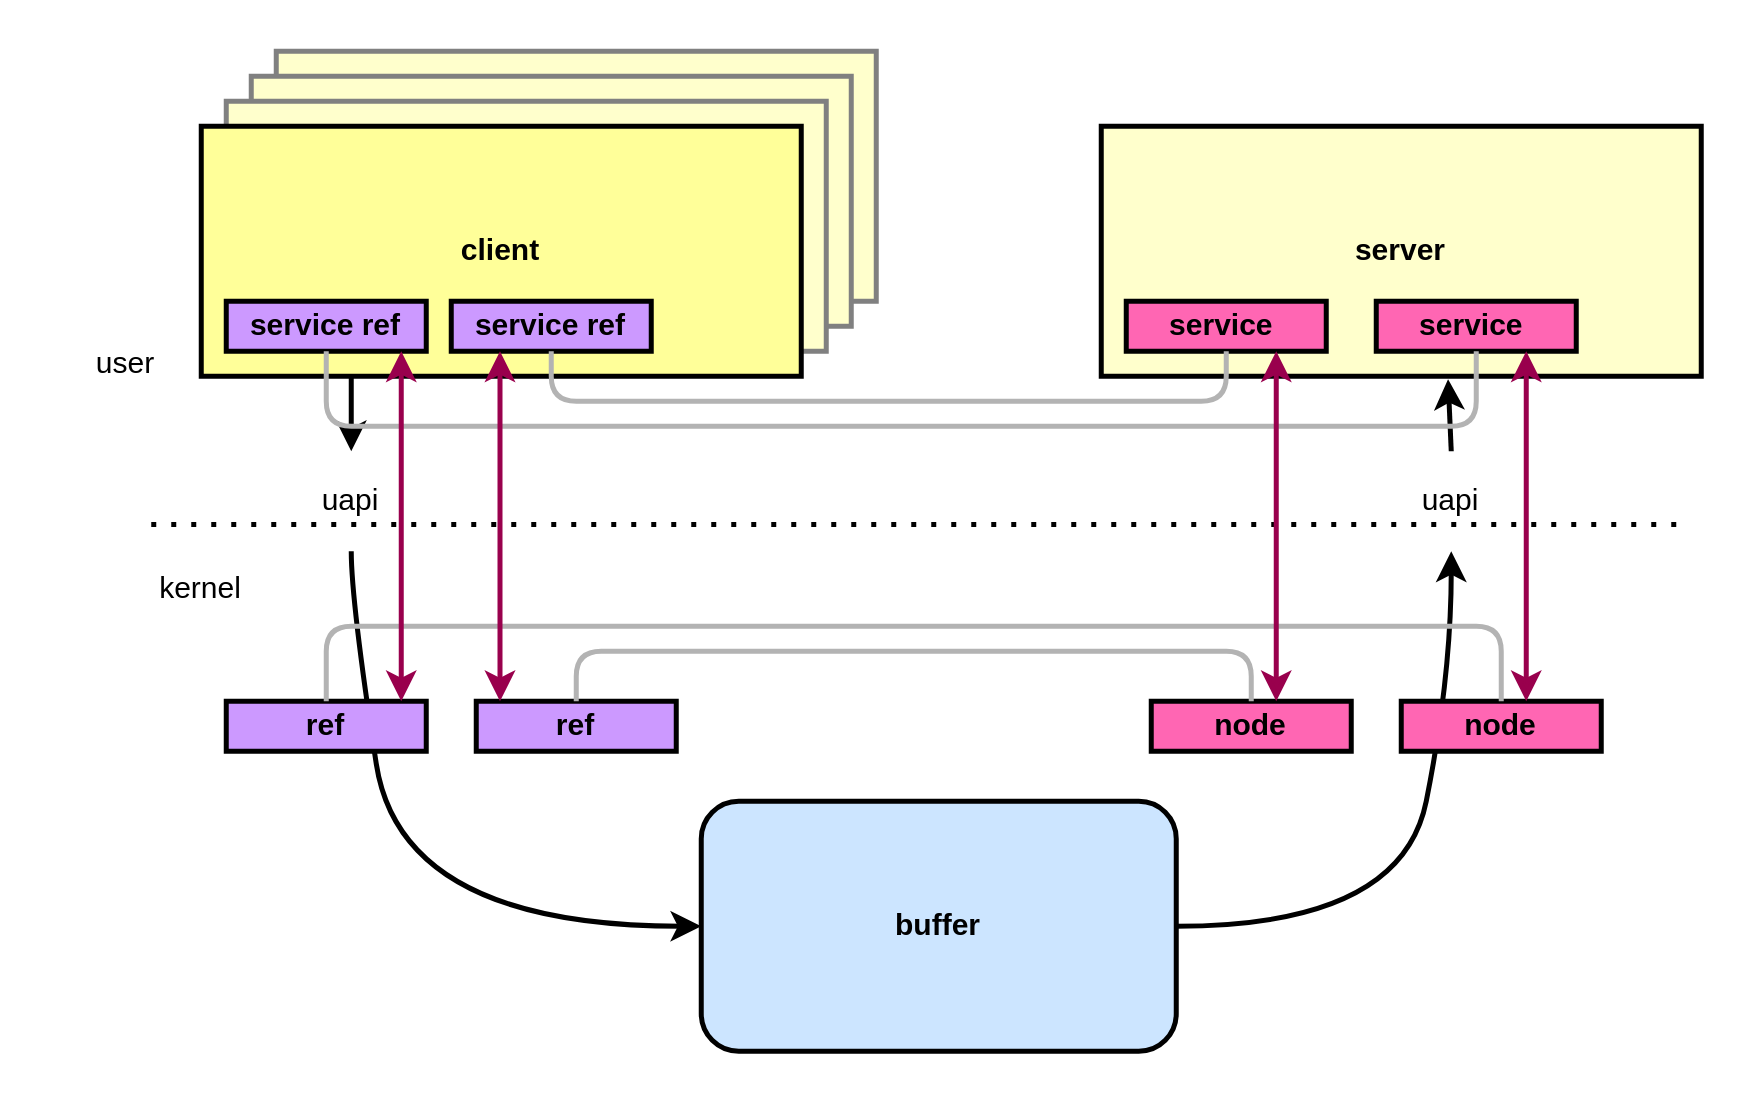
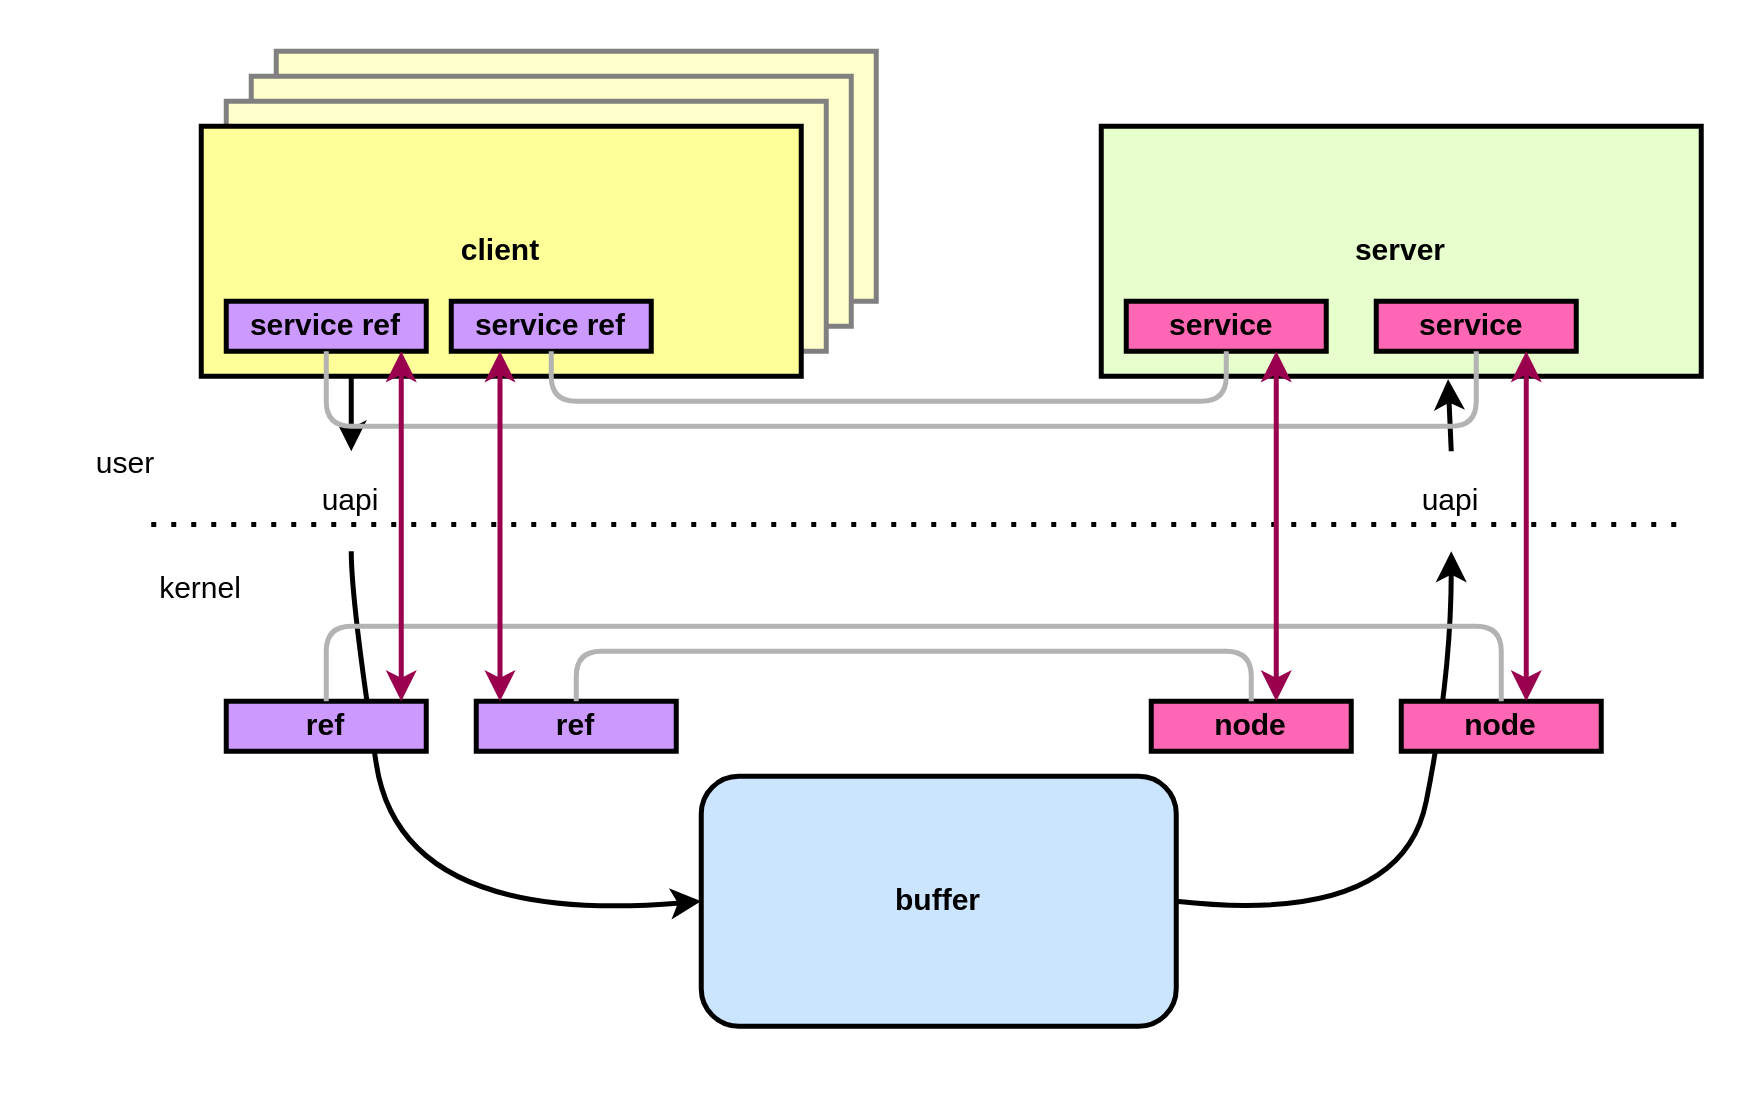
node "server": fillcolor #ffffcc -> #e6ffcc
node "user": moved (126, 364) -> (126, 464)
node "buffer": moved (939, 926) -> (939, 901)
